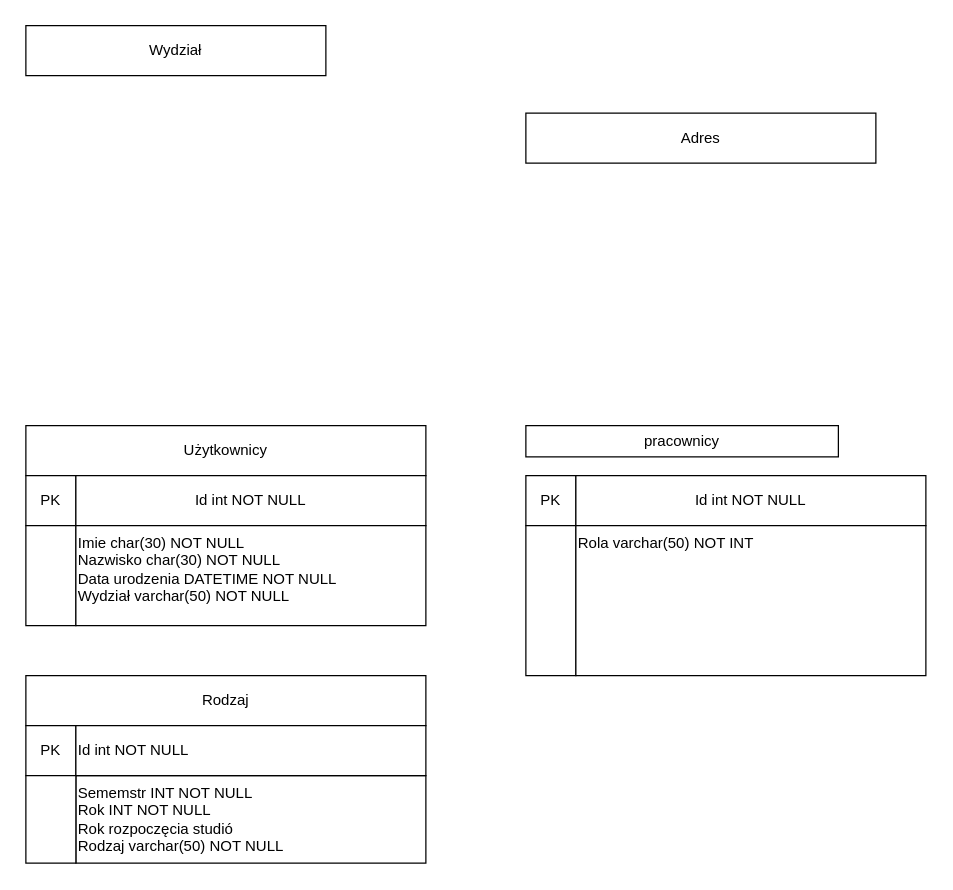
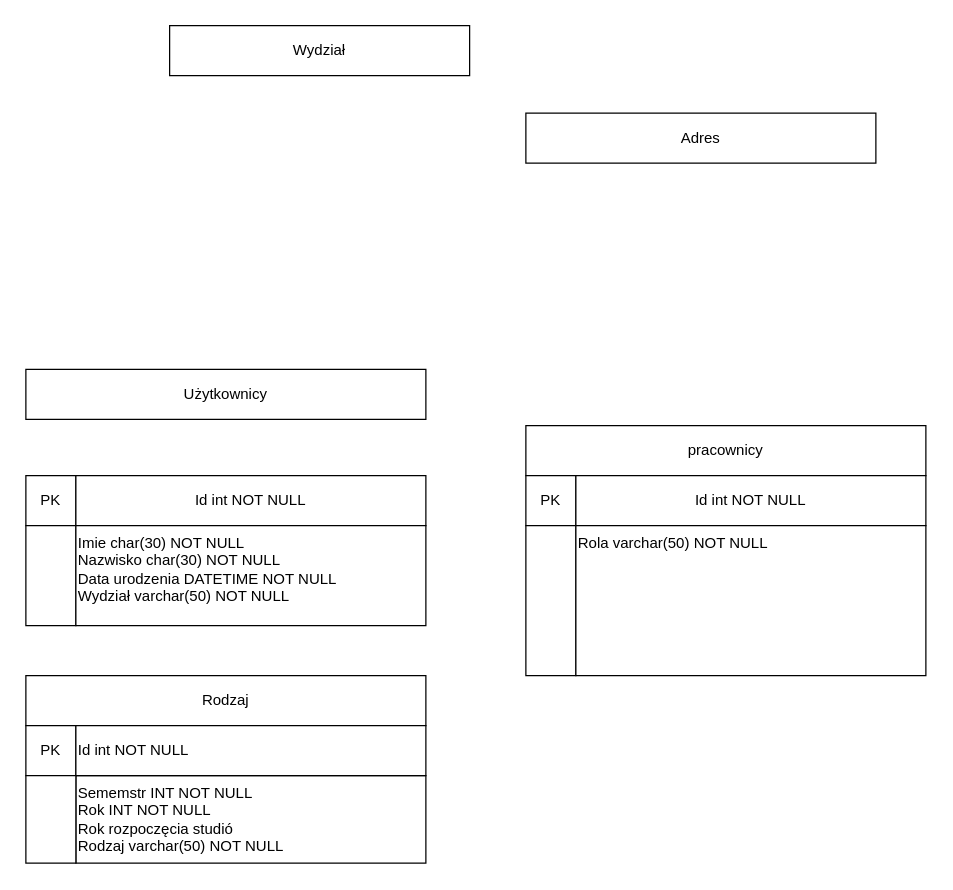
node "Wydział": moved (176, 51) -> (319, 51)
node "pracownicy": size 313x31 -> 400x50
node "Użytkownicy": moved (226, 451) -> (226, 394)
node "Rola varchar(50) NOT INT": label "Rola varchar(50) NOT INT" -> "Rola varchar(50) NOT NULL"
